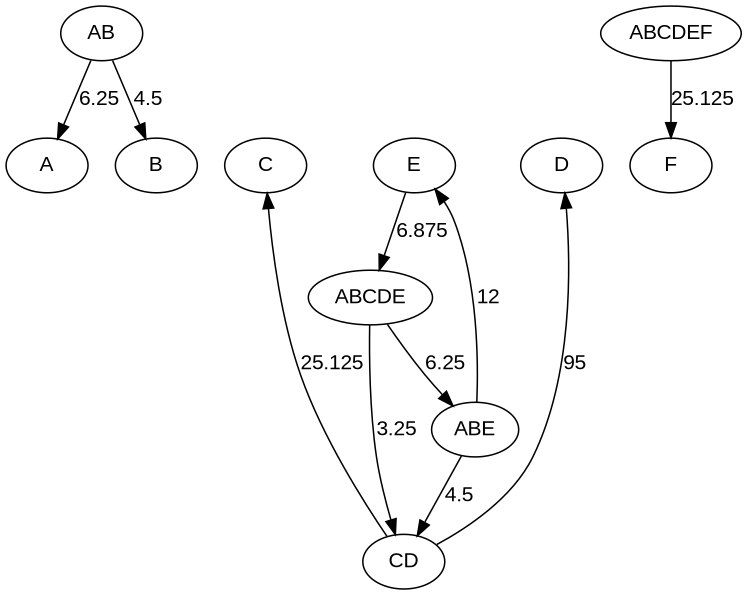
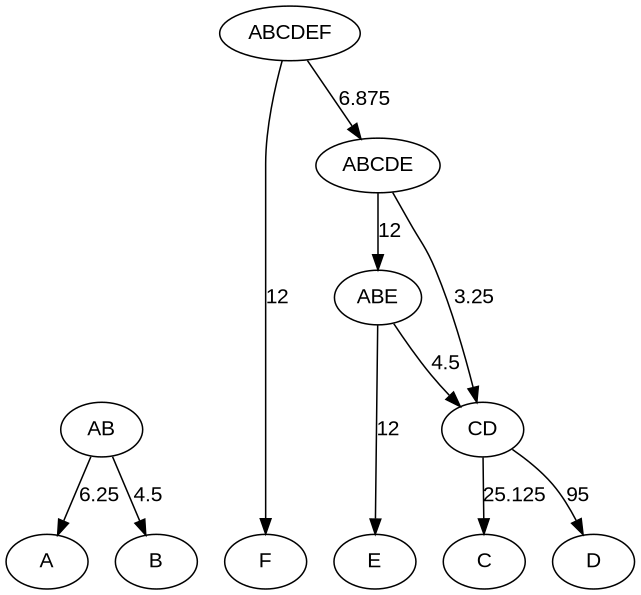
edge "ABCDEF" -> "F": label "25.125" -> "12"
edge "E" -> "ABCDE": now "ABCDEF" -> "ABCDE"
edge "ABCDE" -> "ABE": label "6.25" -> "12"
